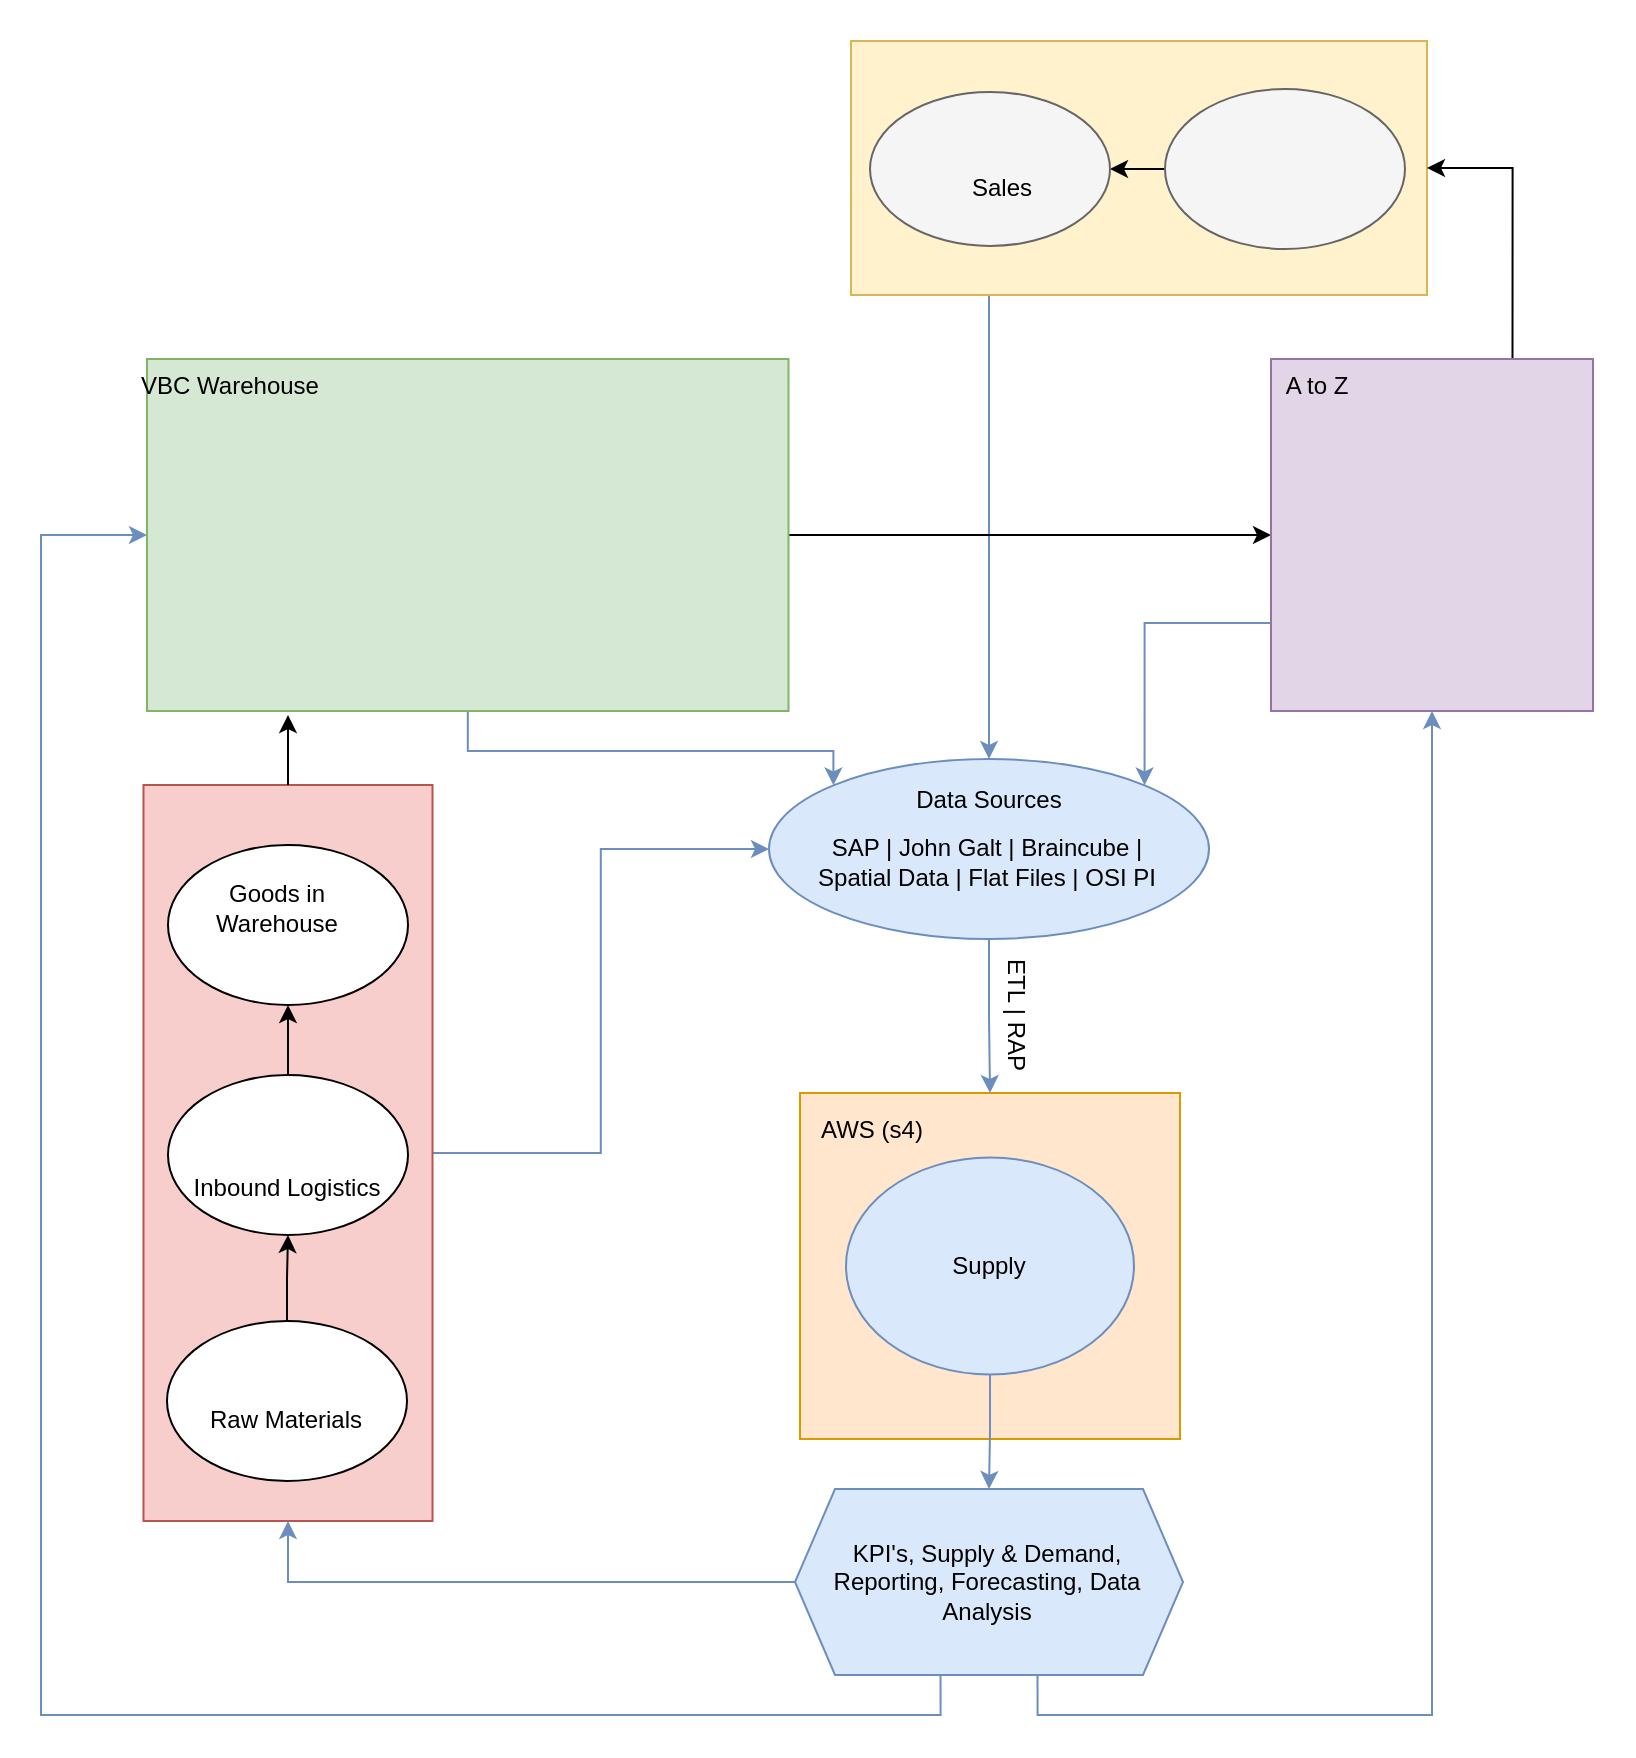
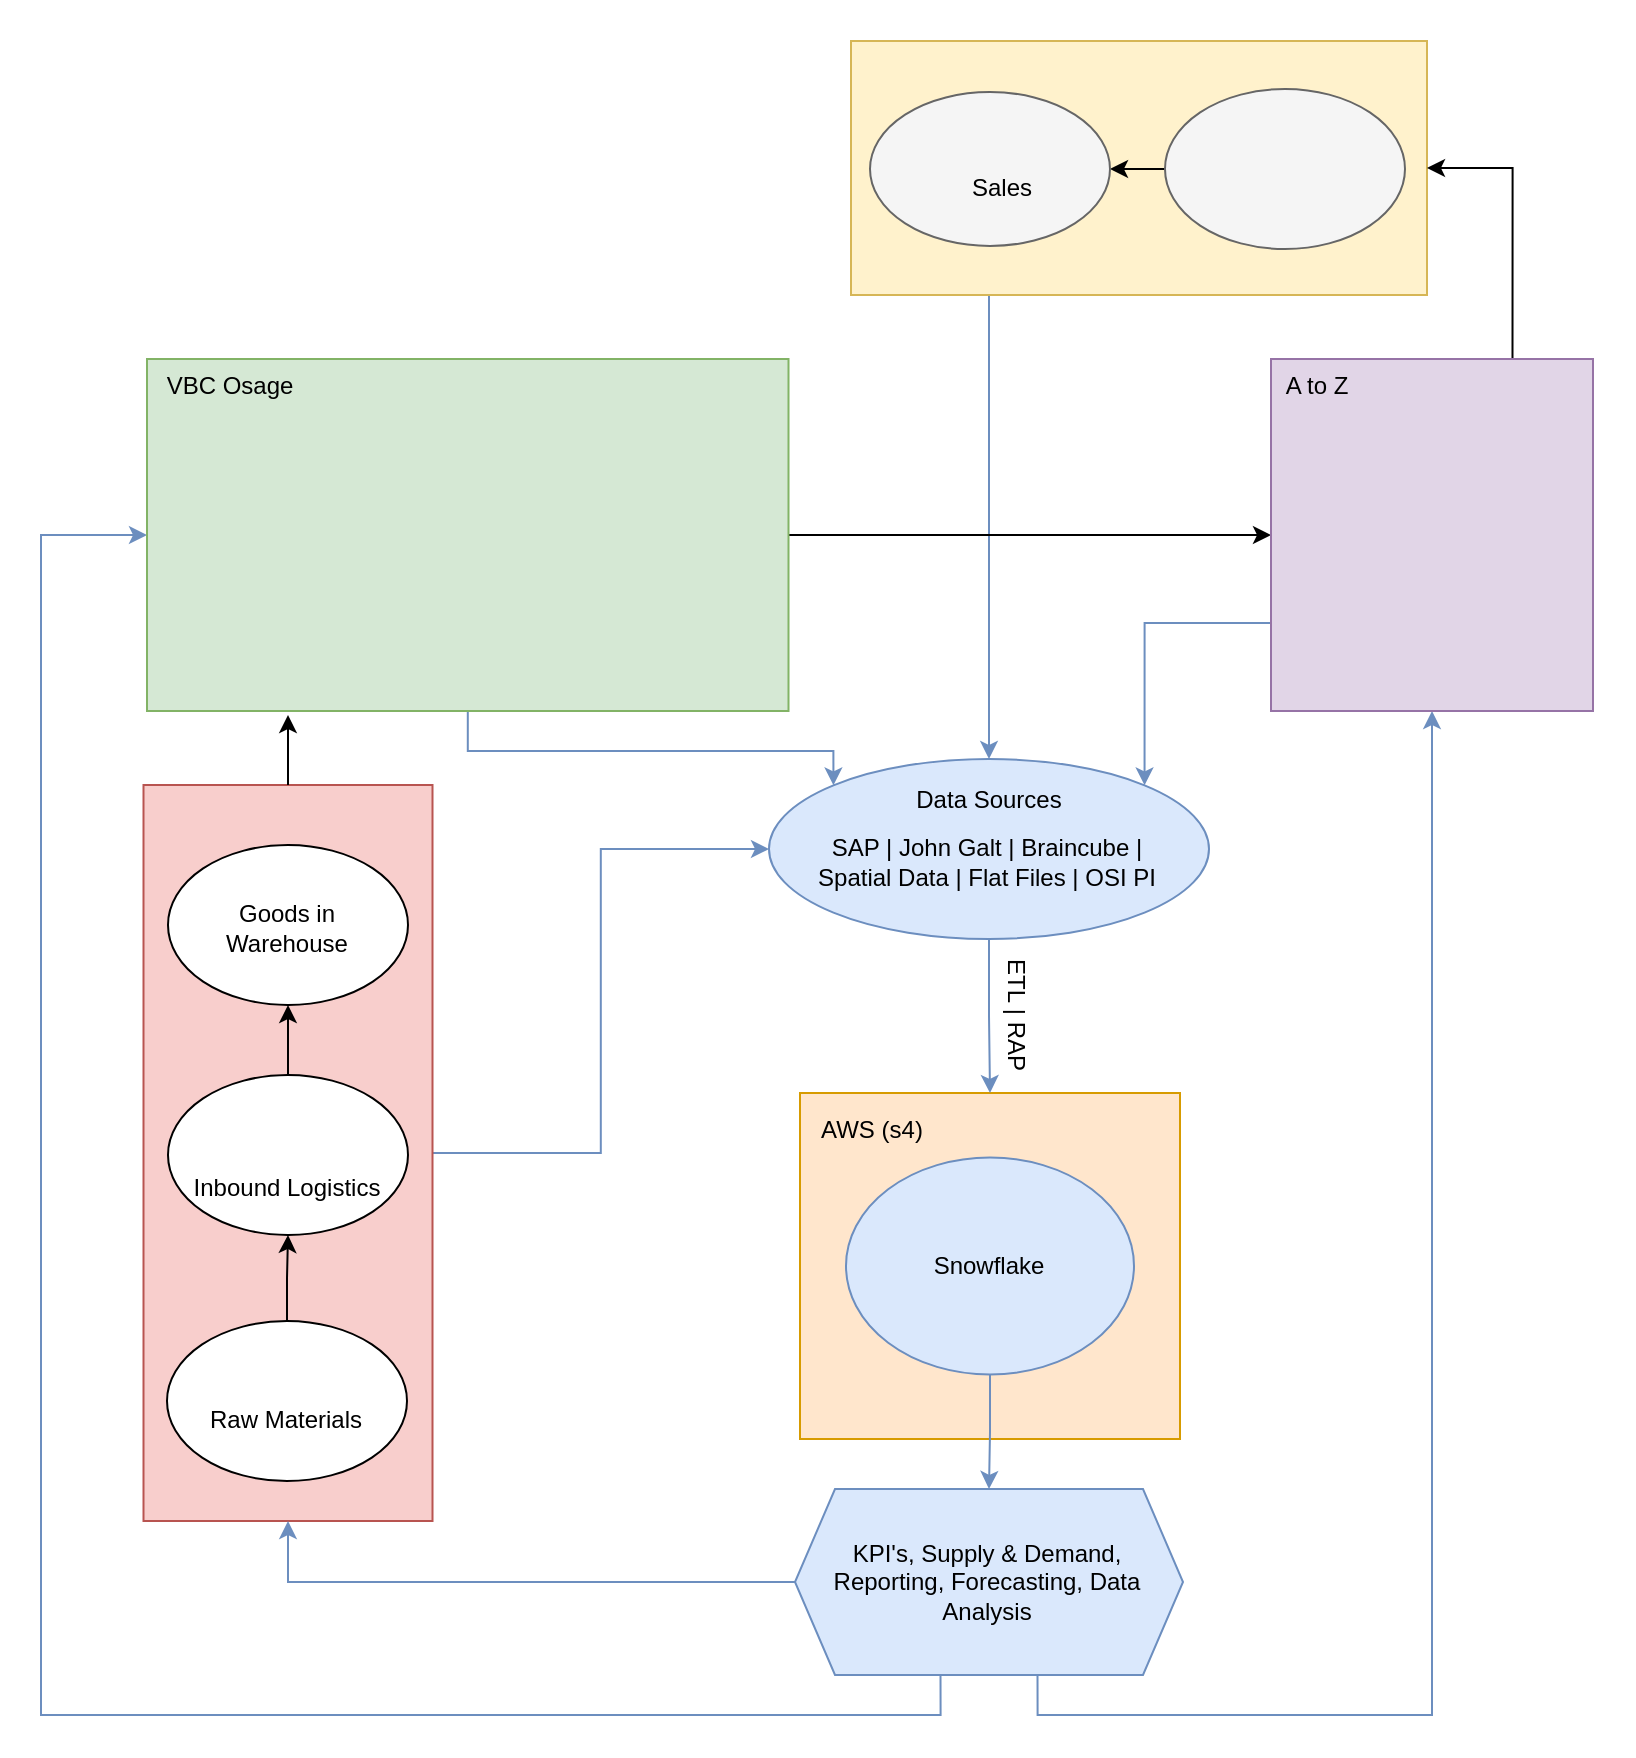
node "VBC Warehouse": label "VBC Warehouse" -> "VBC Osage"
node "Goods in Warehouse": moved (278, 909) -> (288, 929)
node "Supply": label "Supply" -> "Snowflake"
